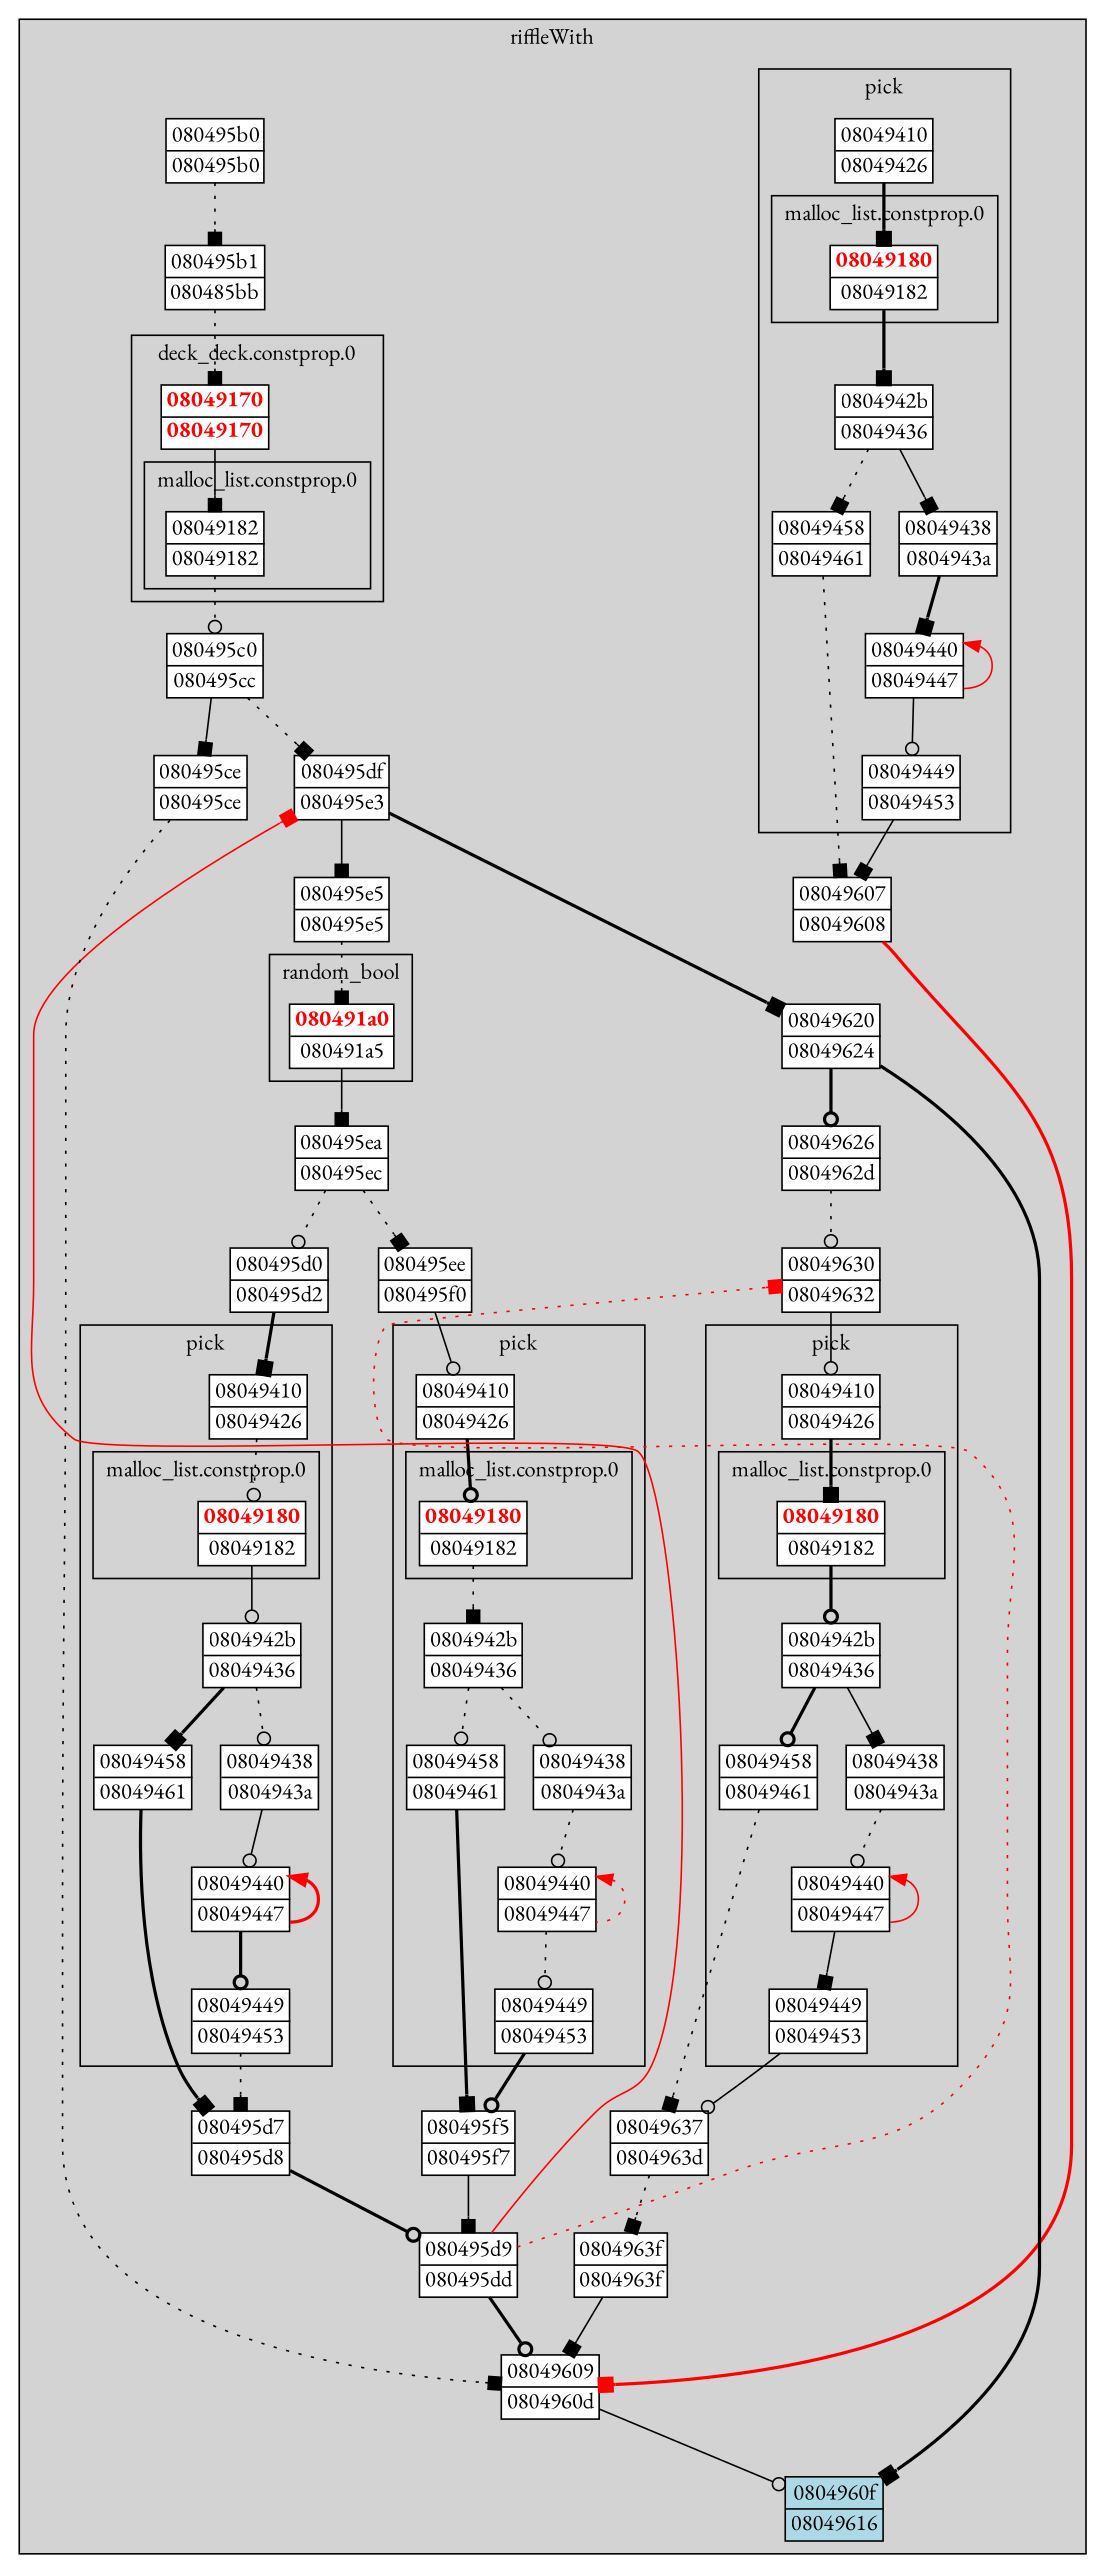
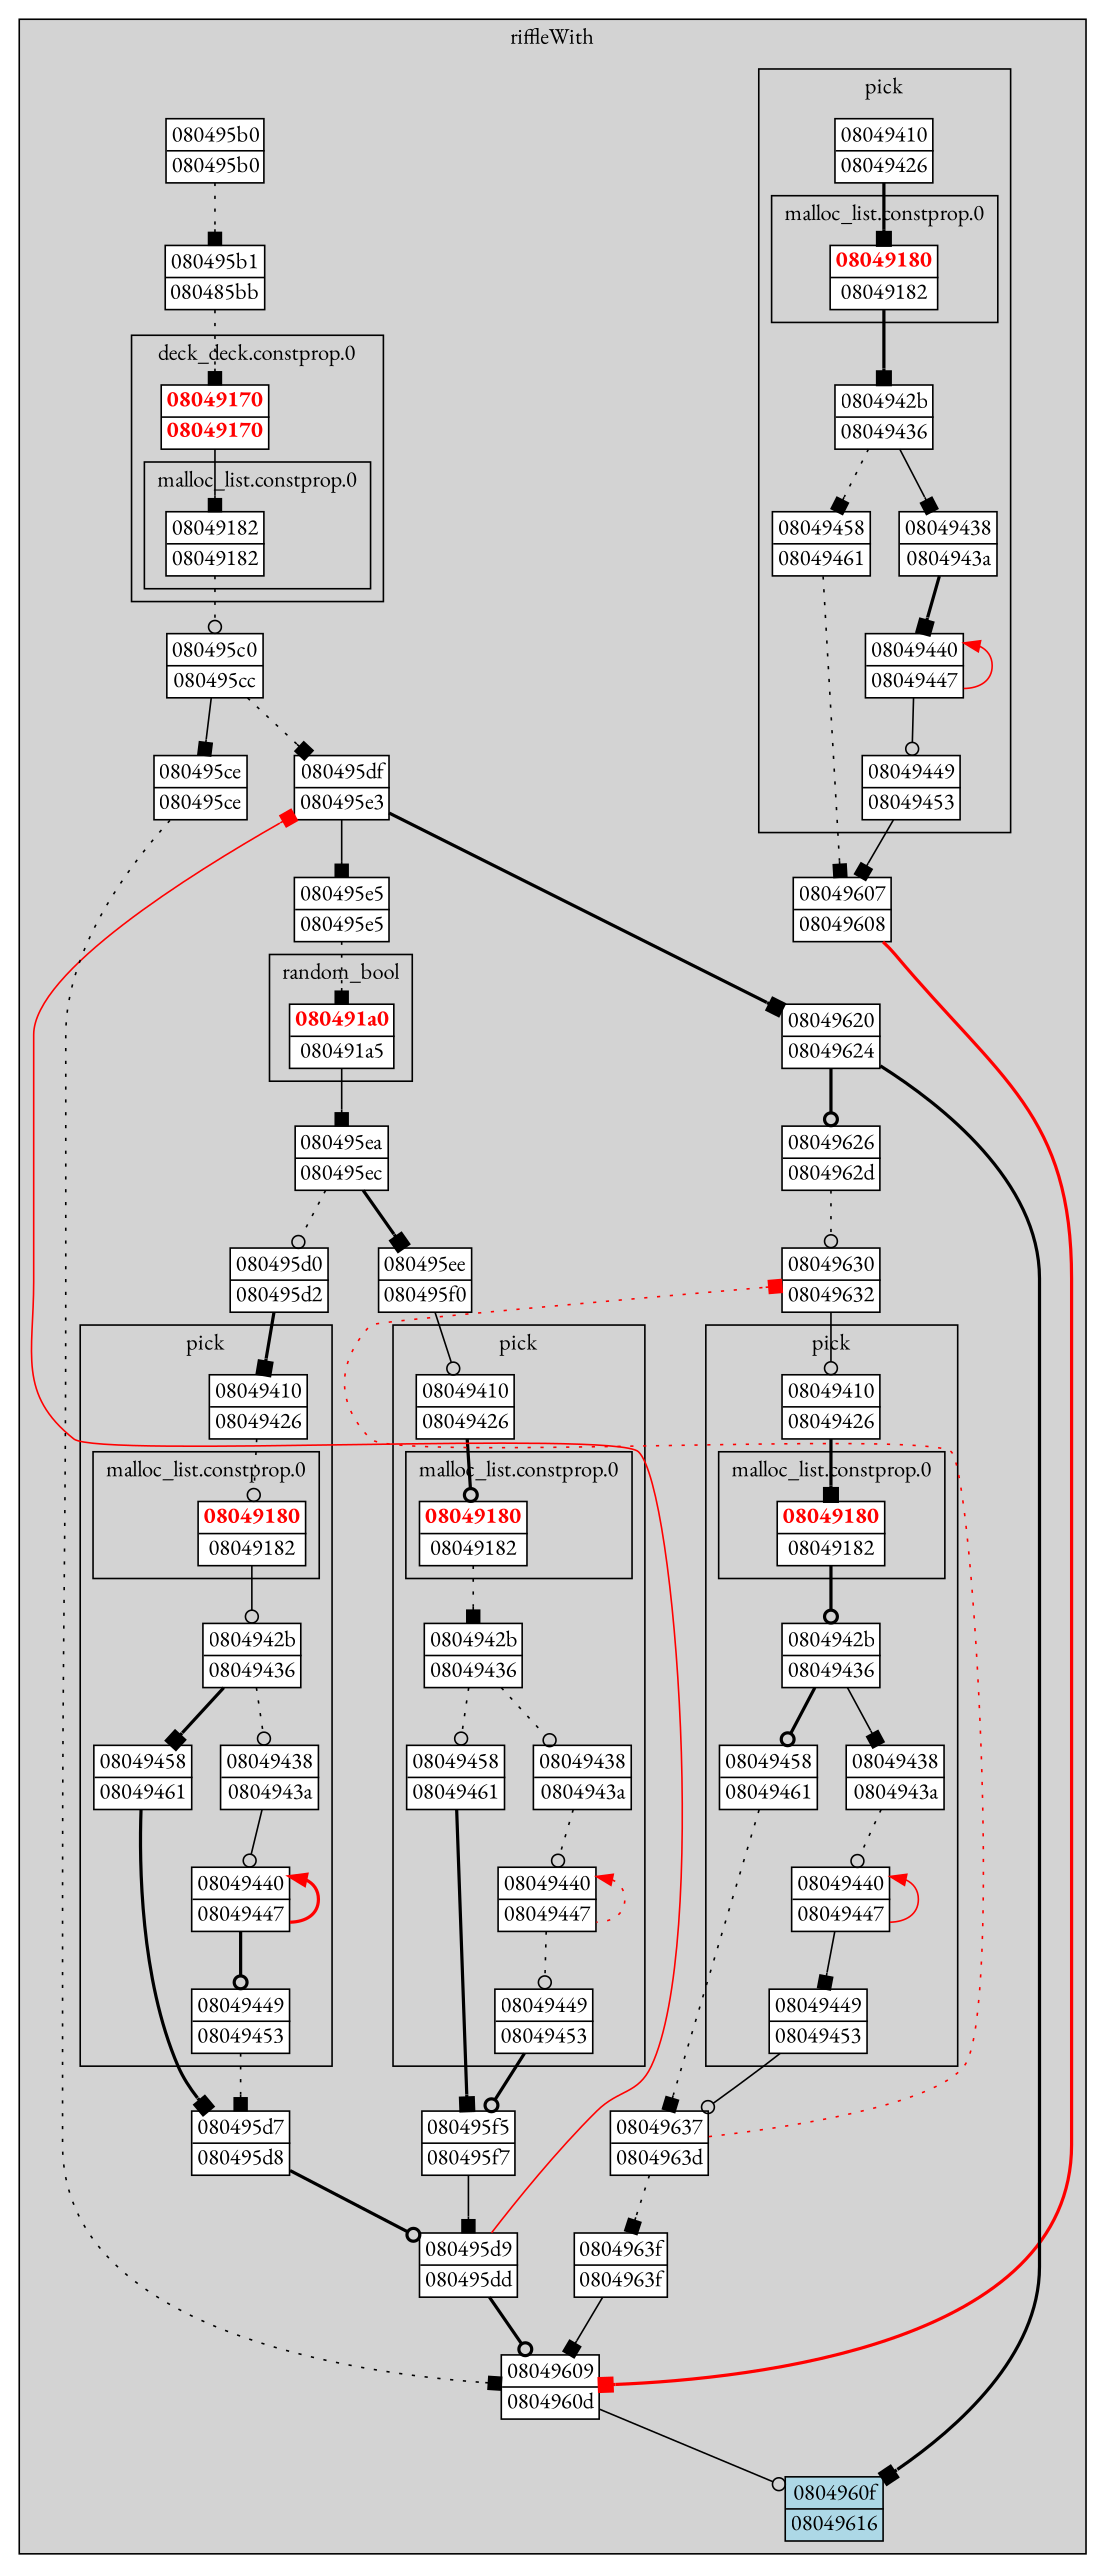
edge "080495ea" -> "080495ee": style dotted -> bold
edge "080495d9" -> "08049630": now "08049637" -> "08049630"
